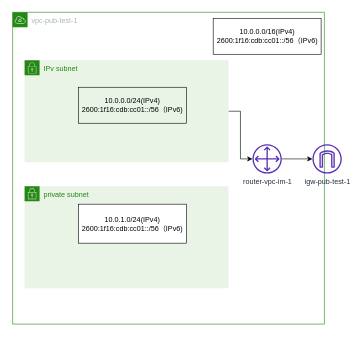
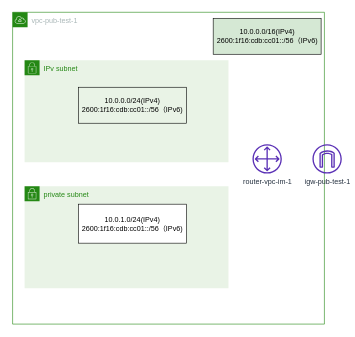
node "10.0.0.0/16(IPv4) 2600:1f16:cdb:cc01::/56（IPv6)": fillcolor #ffffff -> #d5e8d4
edge "IPv subnet" -> "router-vpc-im-1": removed
edge "router-vpc-im-1" -> "igw-pub-test-1": removed
